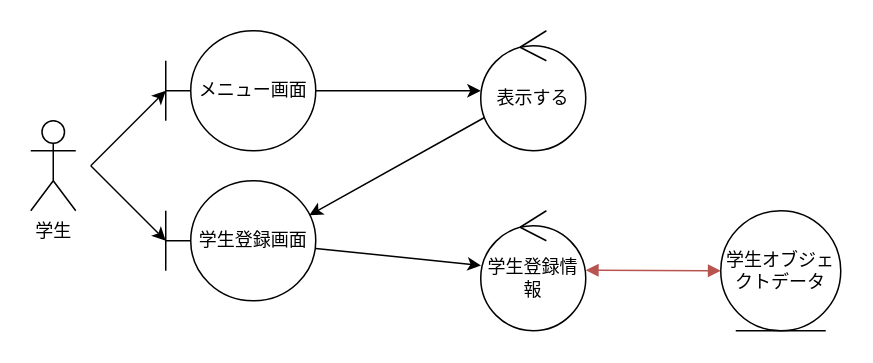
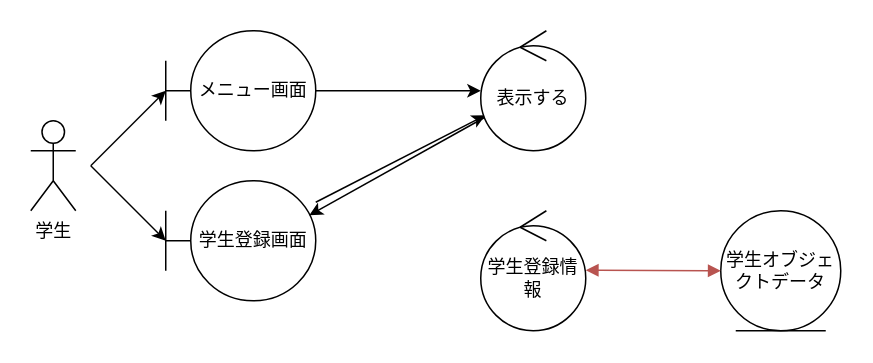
edge "学生登録画面" -> "学生登録情報": now "学生登録画面" -> "表示する"
